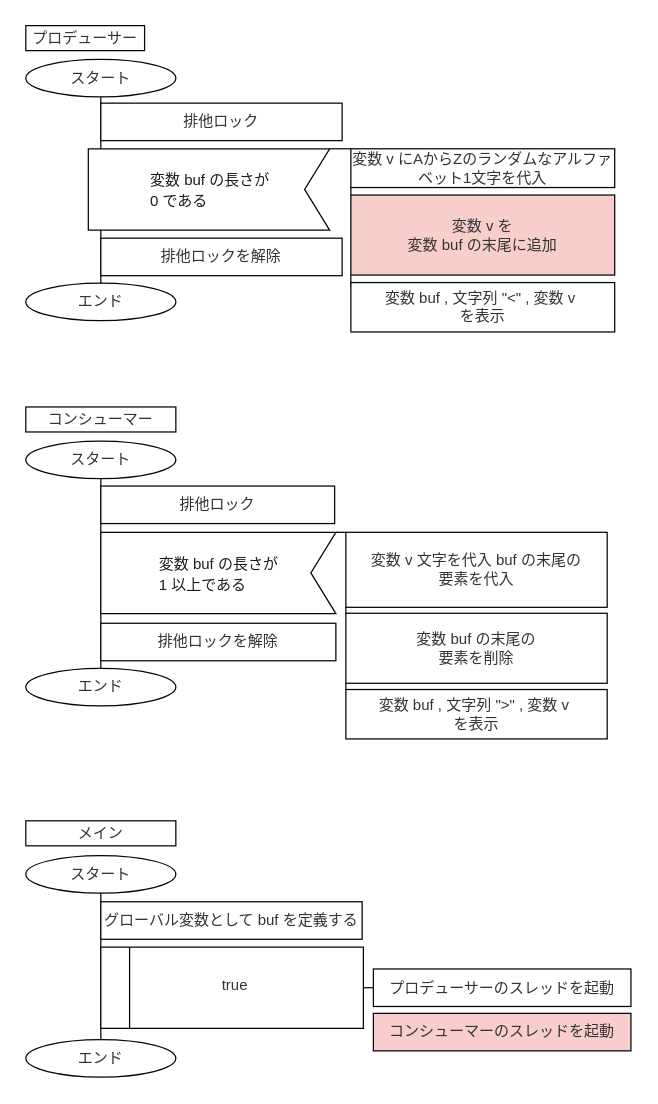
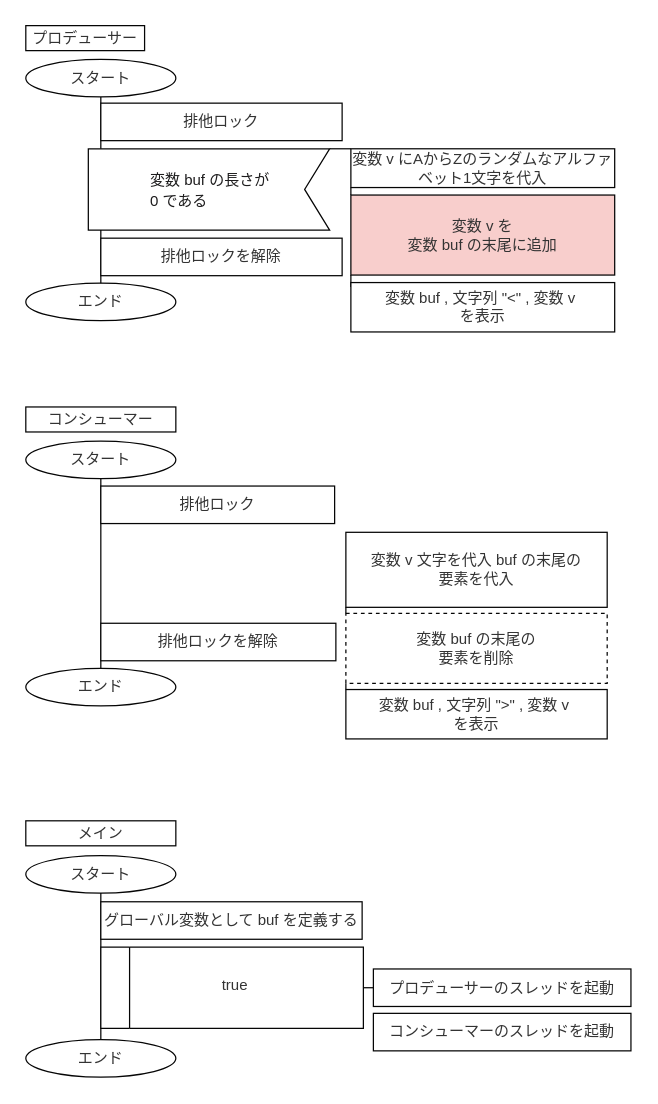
edge "変数 v 文字を代入 buf の末尾の 要素を代入" -- "変数 buf の長さが 1 以上である": removed
node "変数 buf の長さが 1 以上である": removed
node "変数 buf の末尾の 要素を削除": style solid -> dashed
node "コンシューマーのスレッドを起動": fillcolor #f8cecc -> #ffffff
